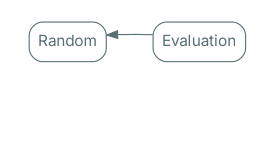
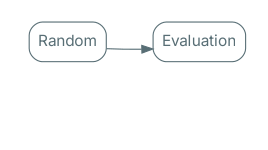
edge "Evaluation" -> "Random": reversed
